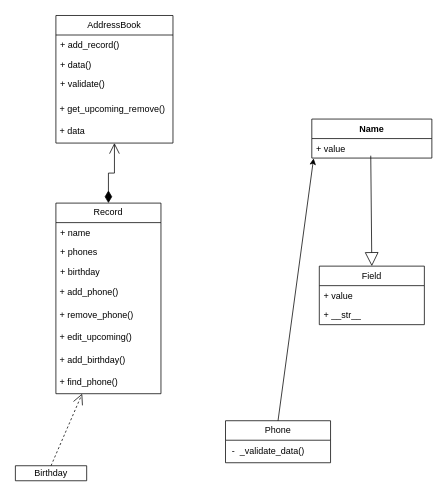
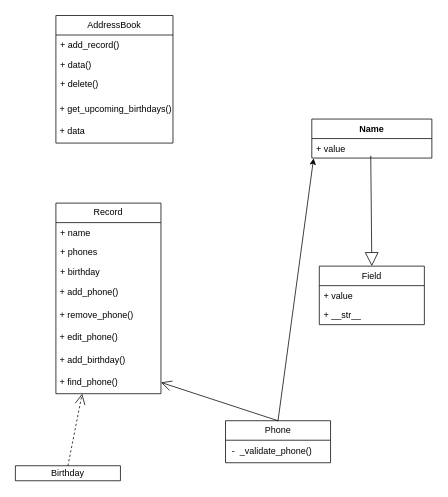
node "+ validate()": label "+ validate()" -> "+ delete()"
node "+ get_upcoming_remove()": label "+ get_upcoming_remove()" -> "+ get_upcoming_birthdays()"
edge "+ data" -- "Record": removed
node "+ edit_upcoming()": label "+ edit_upcoming()" -> "+ edit_phone()"
edge "Phone" -> "+ find_phone()": added
node "- _validate_data()": label "- _validate_data()" -> "- _validate_phone()"
node "Birthday": size 71x15 -> 105x15
